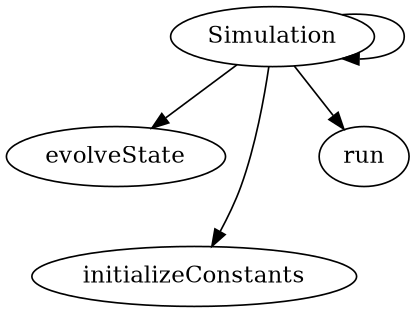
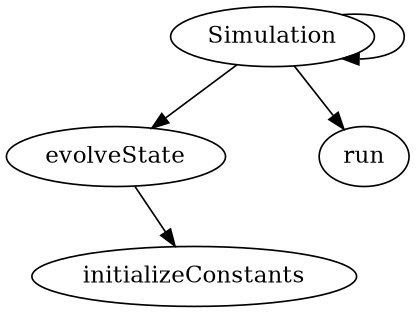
edge "Simulation" -> "initializeConstants": now "evolveState" -> "initializeConstants"
